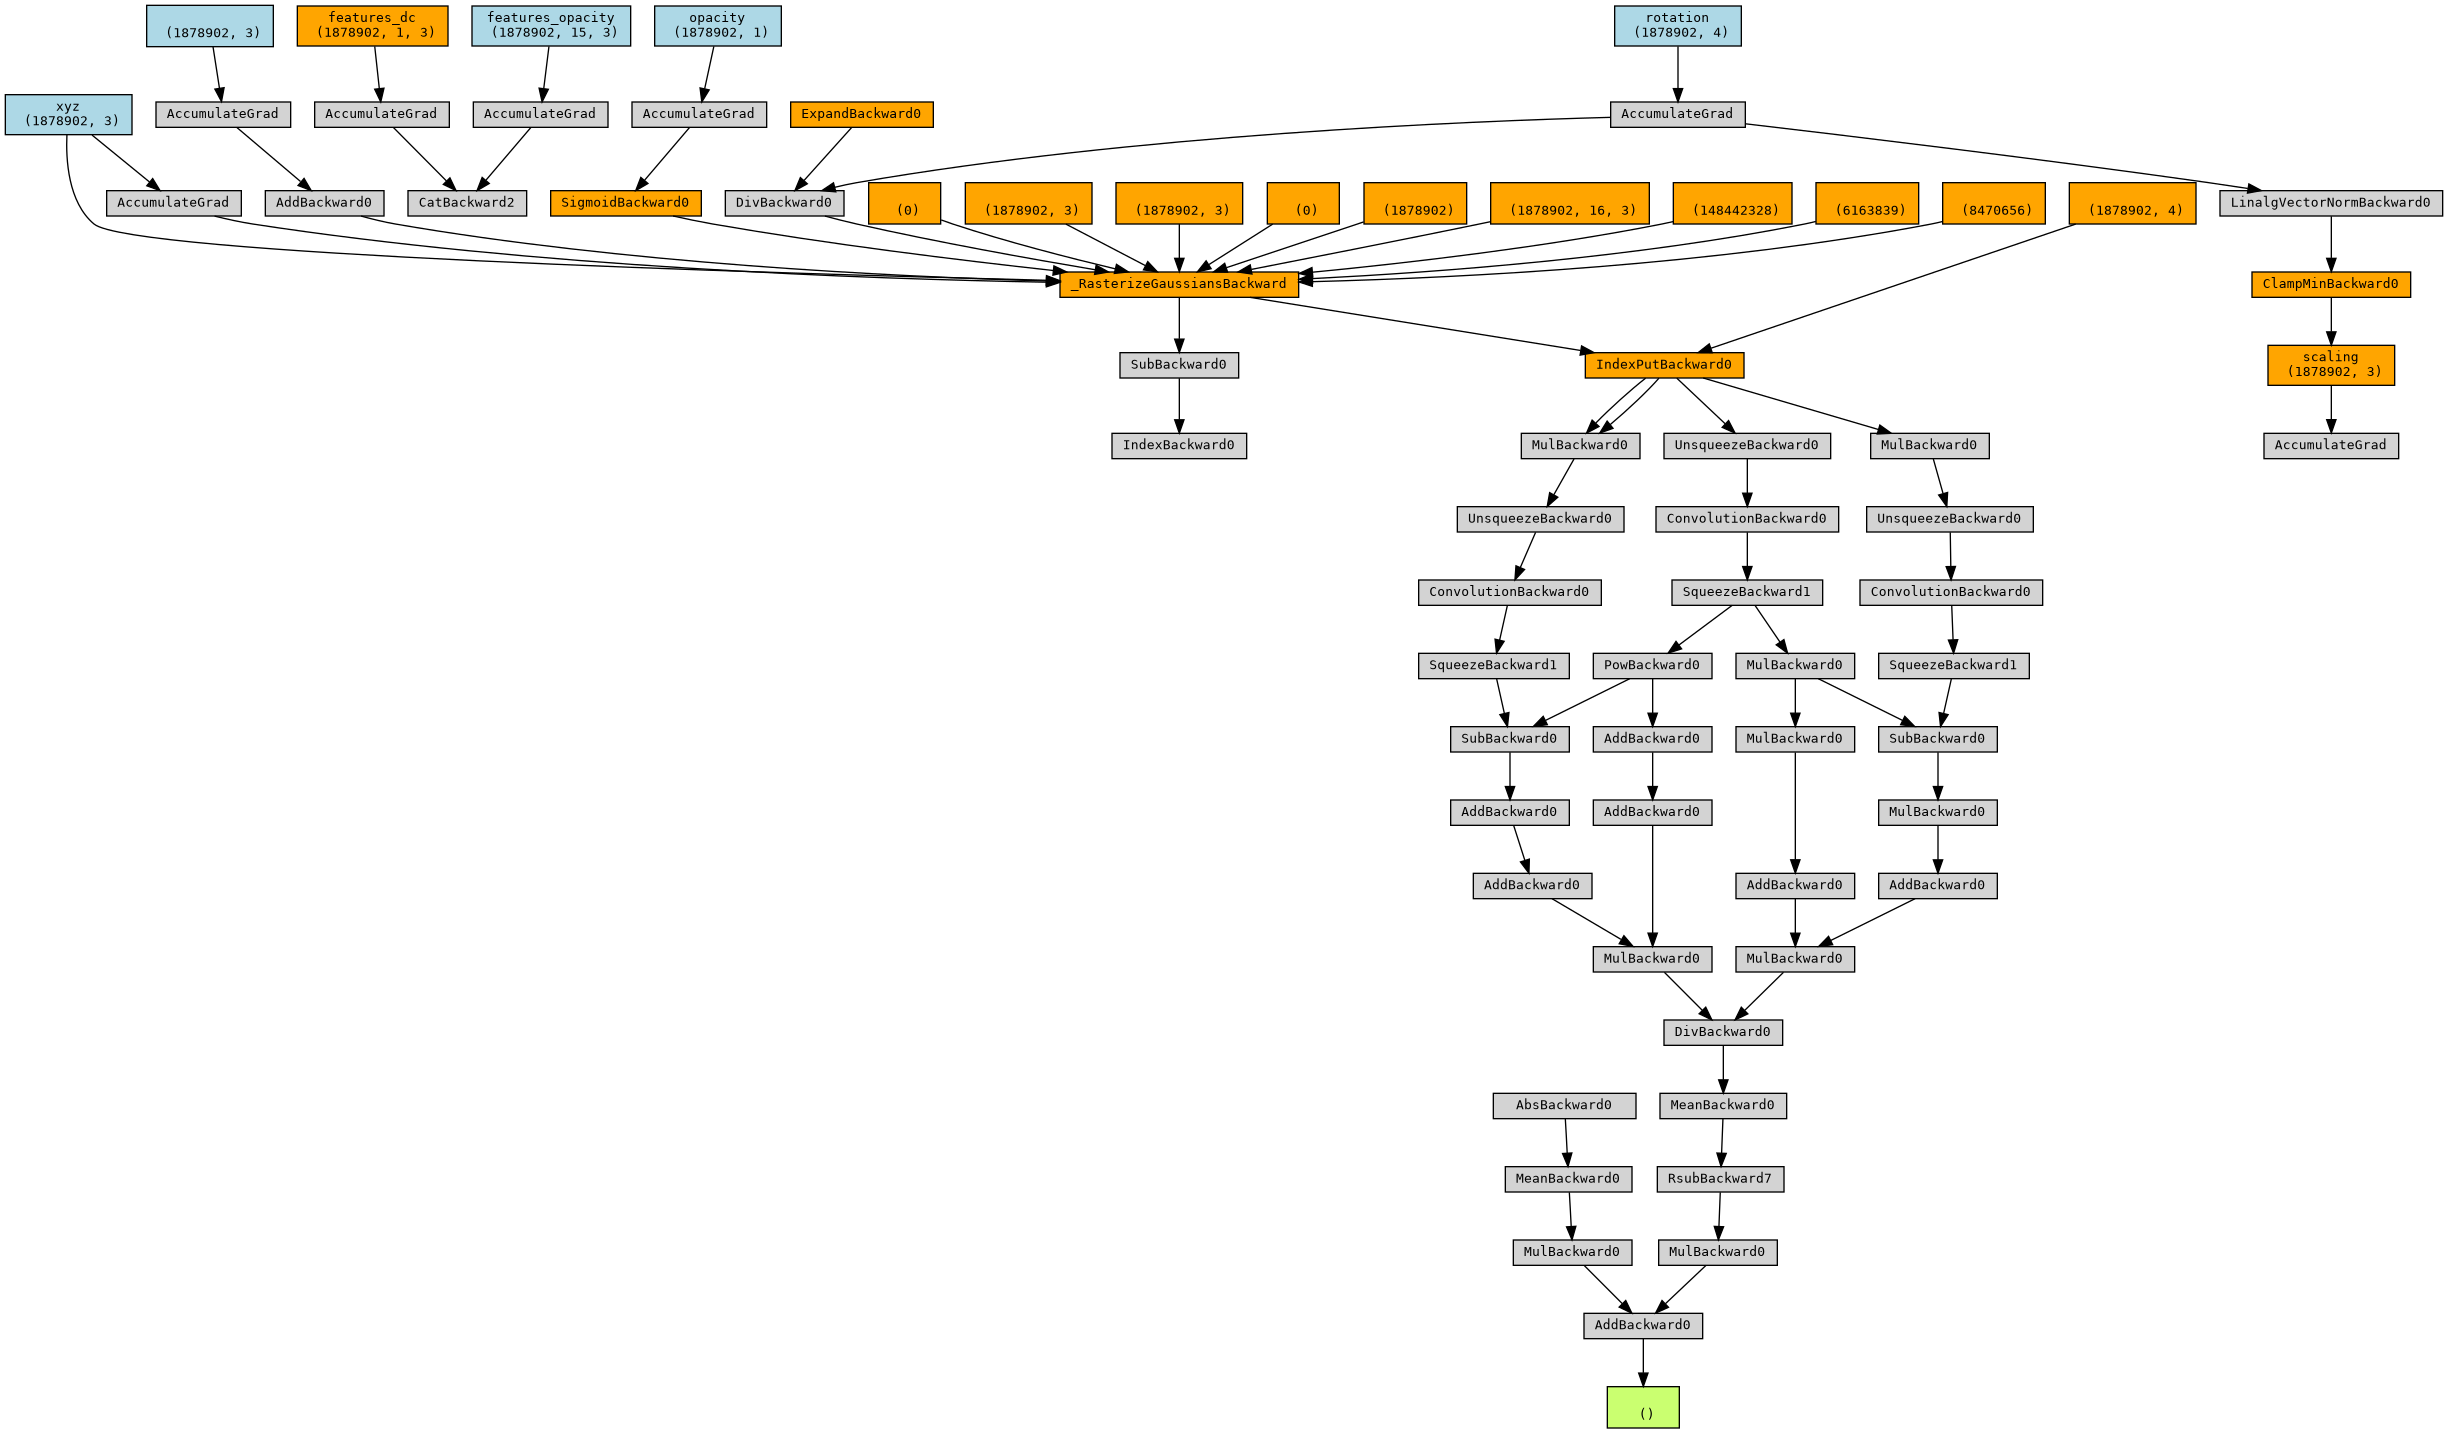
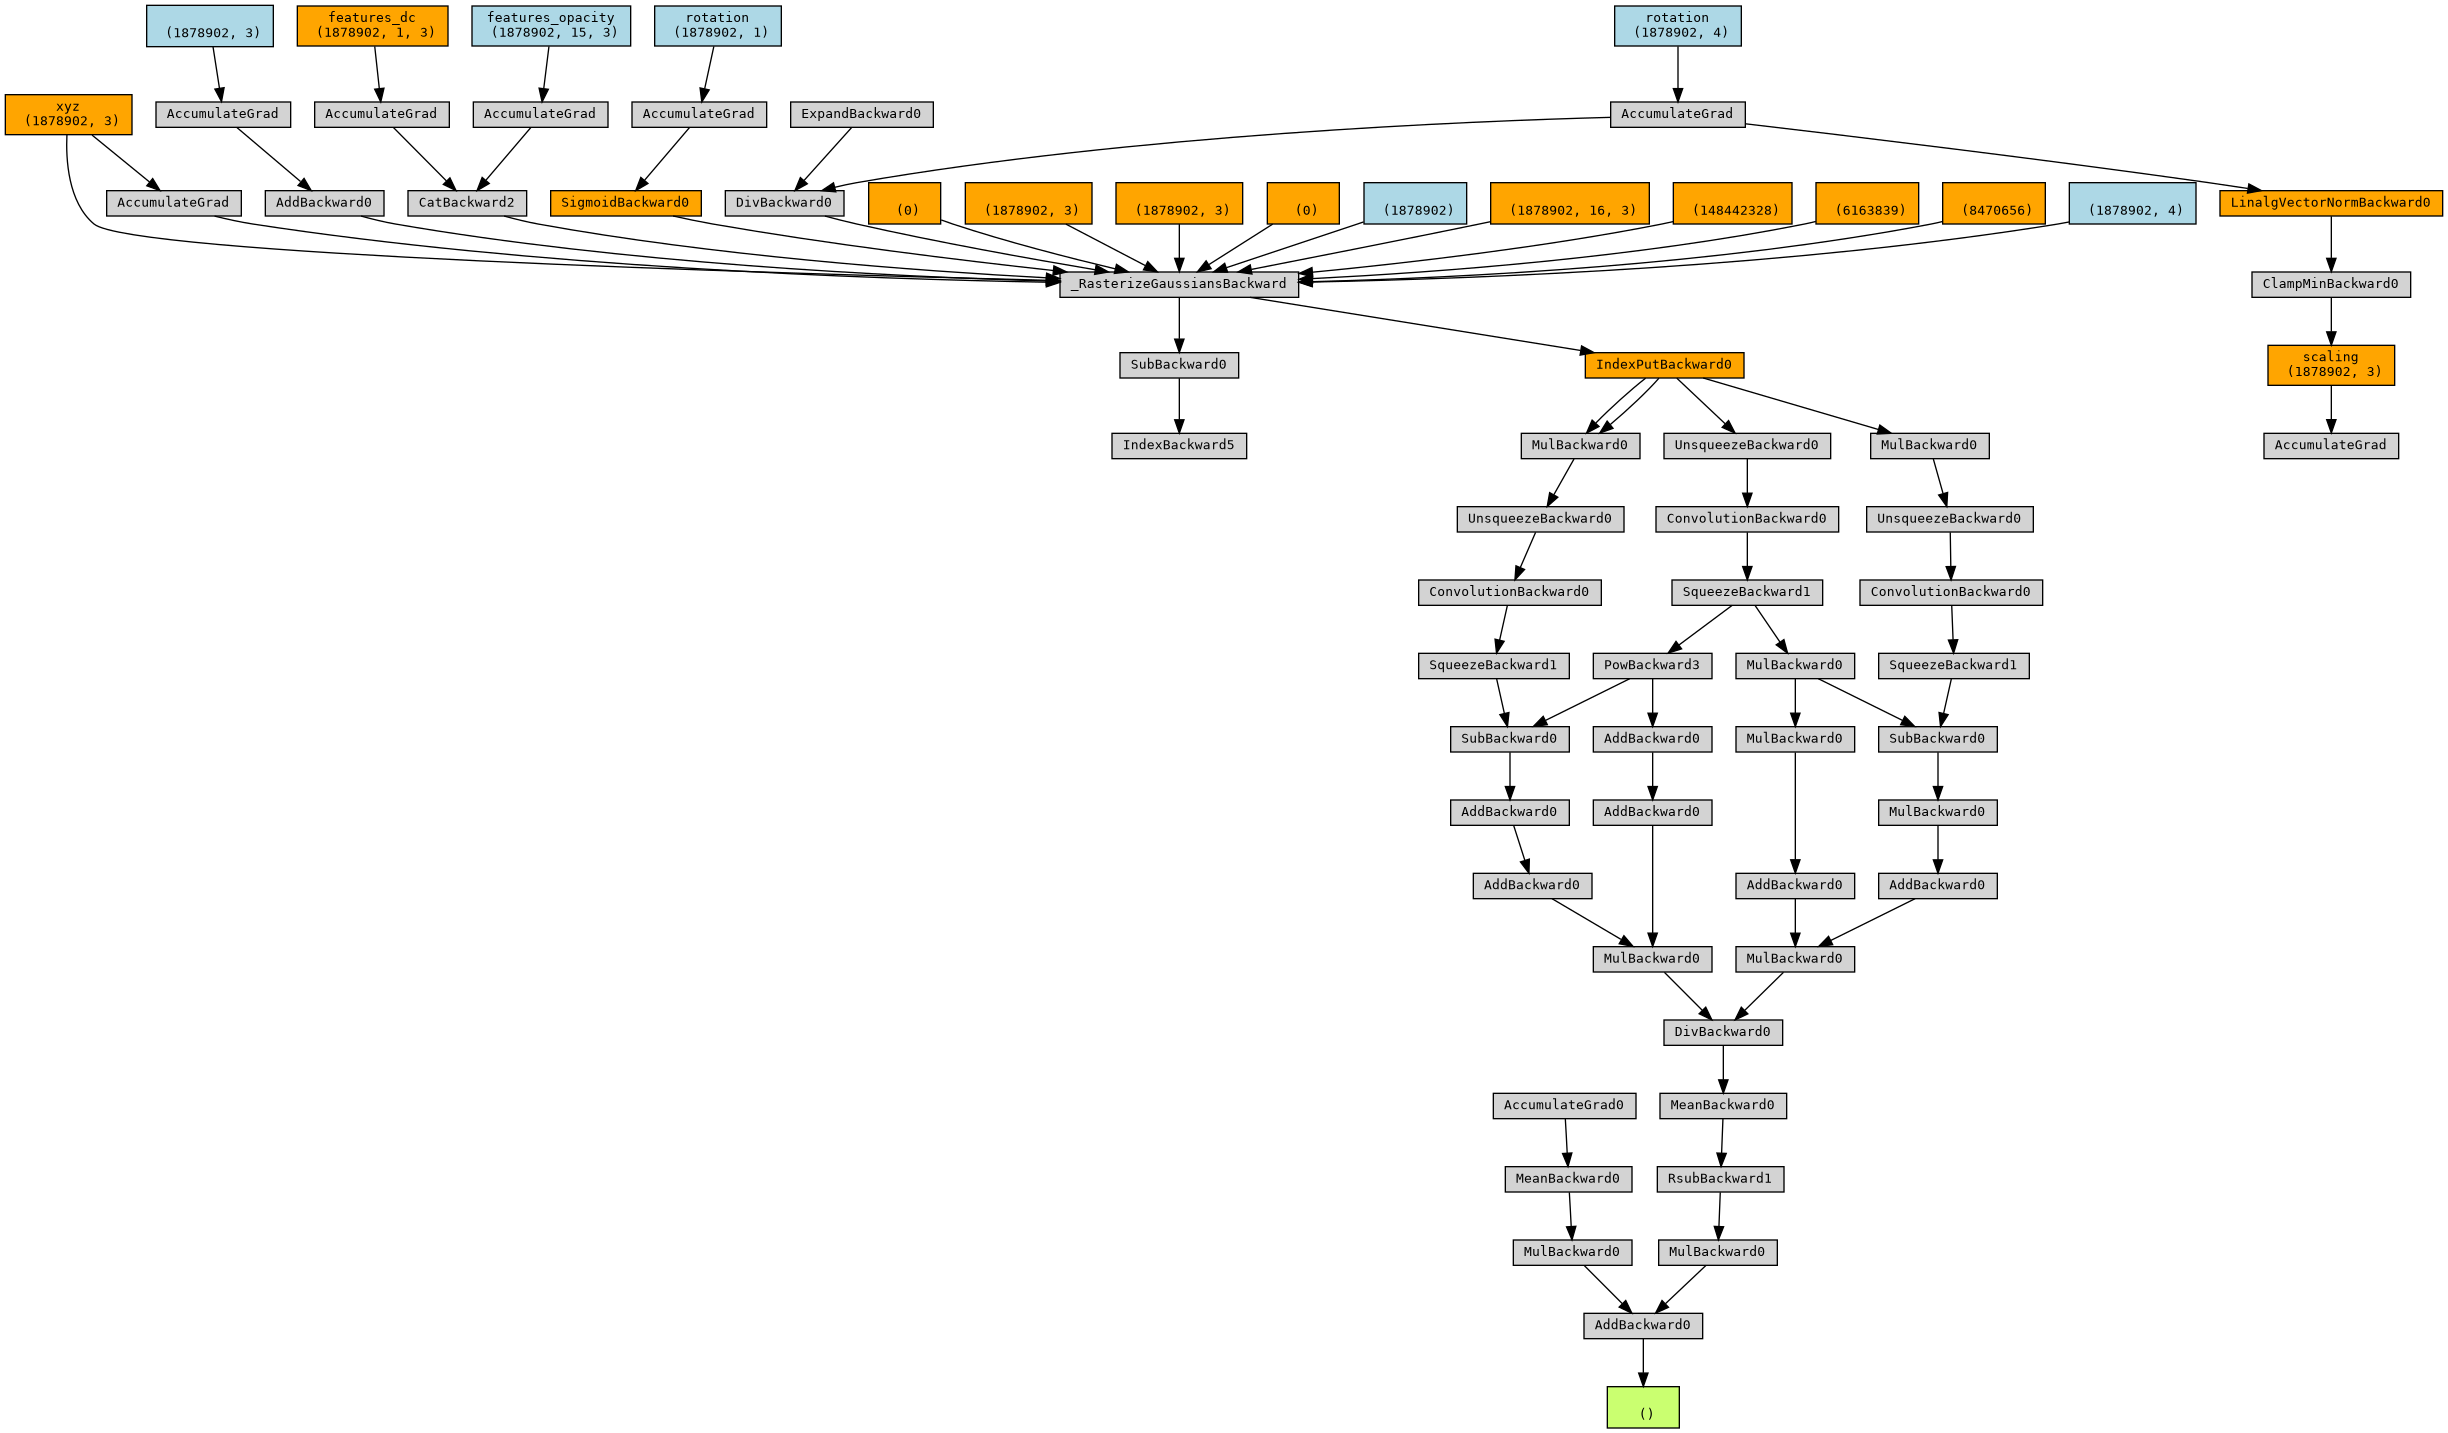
node "opacity (1878902, 1)": label "opacity (1878902, 1)" -> "rotation (1878902, 1)"
node "xyz (1878902, 3)": fillcolor lightblue -> orange
node "ExpandBackward0": fillcolor orange -> lightgrey
node "(1878902)": fillcolor orange -> lightblue
node "(1878902, 4)": fillcolor orange -> lightblue
node "LinalgVectorNormBackward0": fillcolor lightgrey -> orange
edge "CatBackward2" -> "_RasterizeGaussiansBackward": added
node "_RasterizeGaussiansBackward": fillcolor orange -> lightgrey
node "ClampMinBackward0": fillcolor orange -> lightgrey
edge "(1878902, 4)" -> "IndexPutBackward0": now "(1878902, 4)" -> "_RasterizeGaussiansBackward"
node "IndexBackward0": label "IndexBackward0" -> "IndexBackward5"
node "PowBackward0": label "PowBackward0" -> "PowBackward3"
node "AbsBackward0": label "AbsBackward0" -> "AccumulateGrad0"
node "RsubBackward7": label "RsubBackward7" -> "RsubBackward1"
